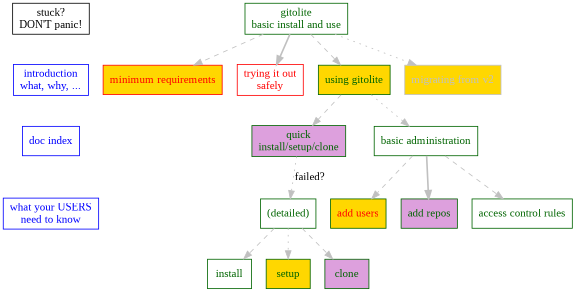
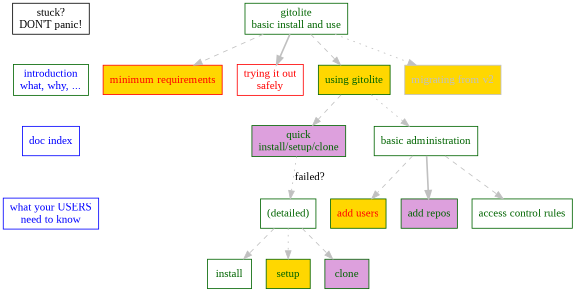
node "introduction what, why, ...": color blue -> darkgreen
